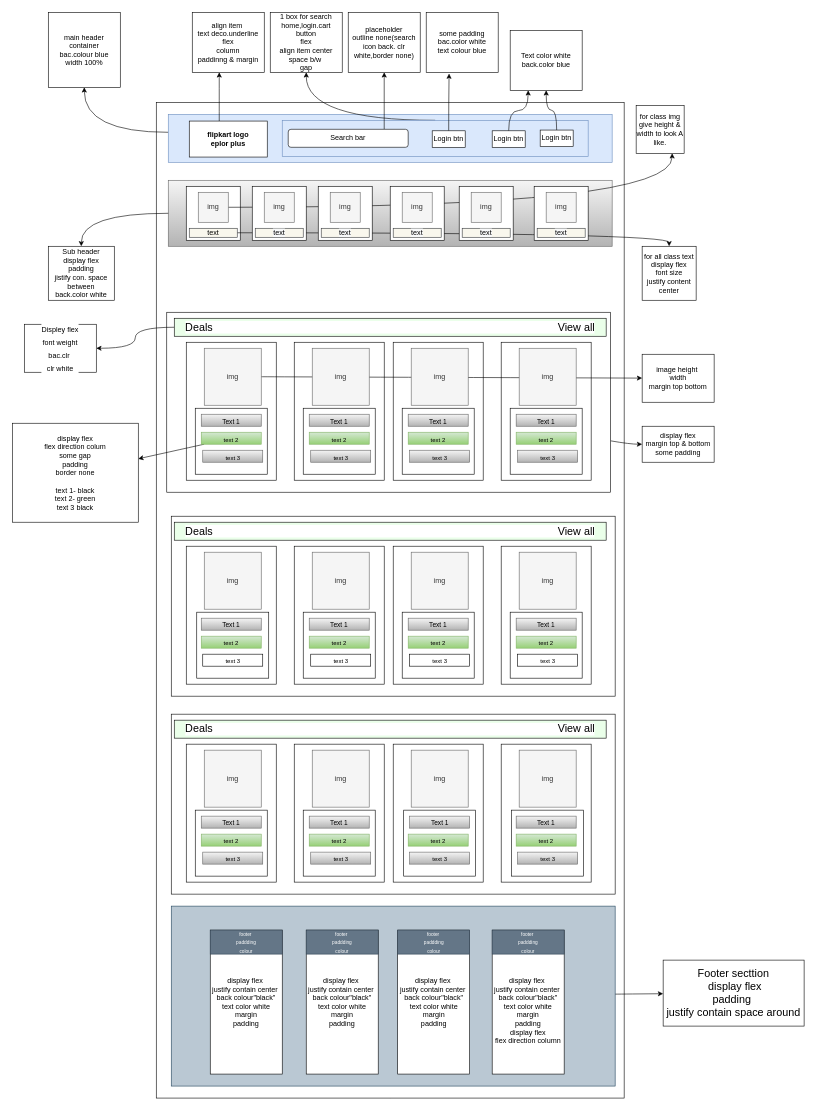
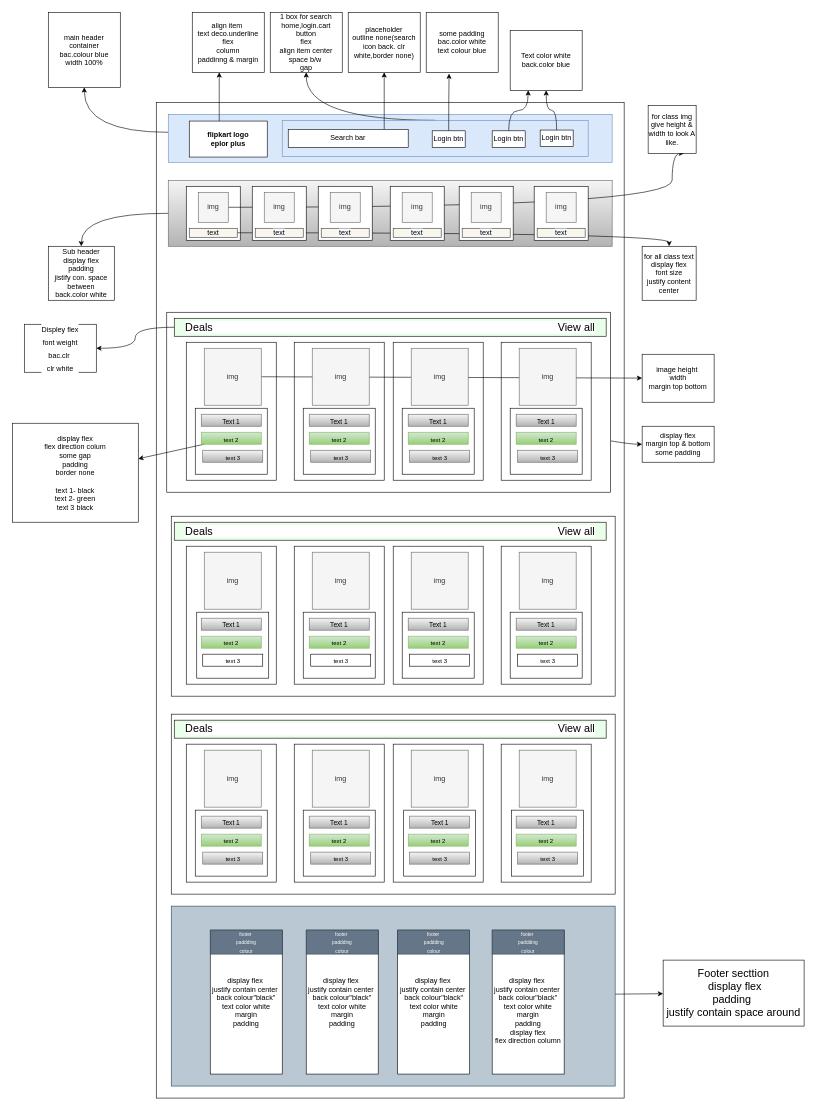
node "for class img give height & width to look A like.": moved (660, 129) -> (672, 129)
node "Search bar": shape rounded rectangle -> rectangle
